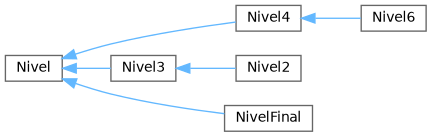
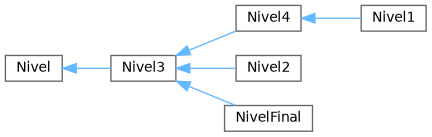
node "Nivel6": label "Nivel6" -> "Nivel1"
edge "Nivel4" -> "Nivel": now "Nivel4" -> "Nivel3"
edge "NivelFinal" -> "Nivel": now "NivelFinal" -> "Nivel3"
